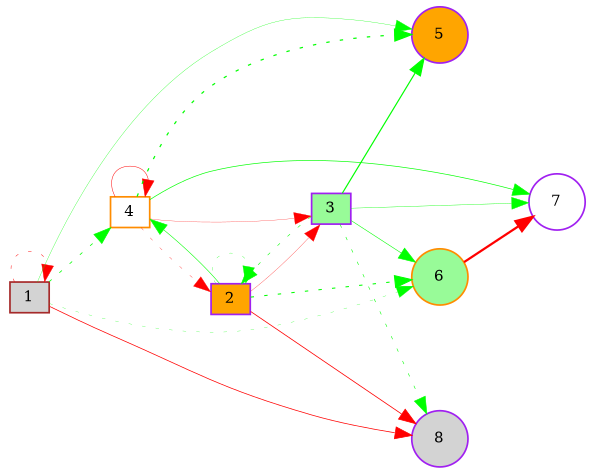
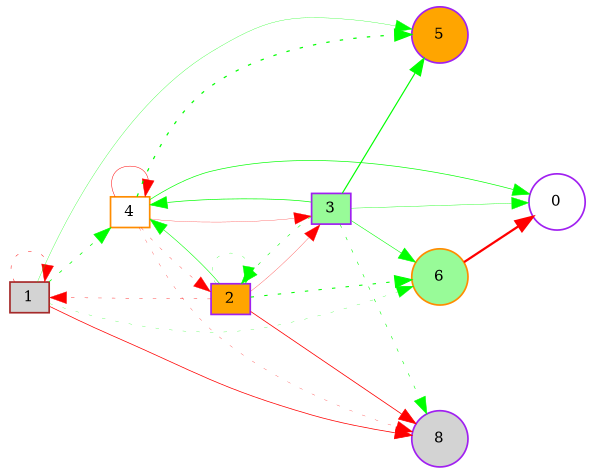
edge "3" -> "4": added
node "7": label "7" -> "0"
edge "2" -> "1": added
edge "4" -> "8": added
